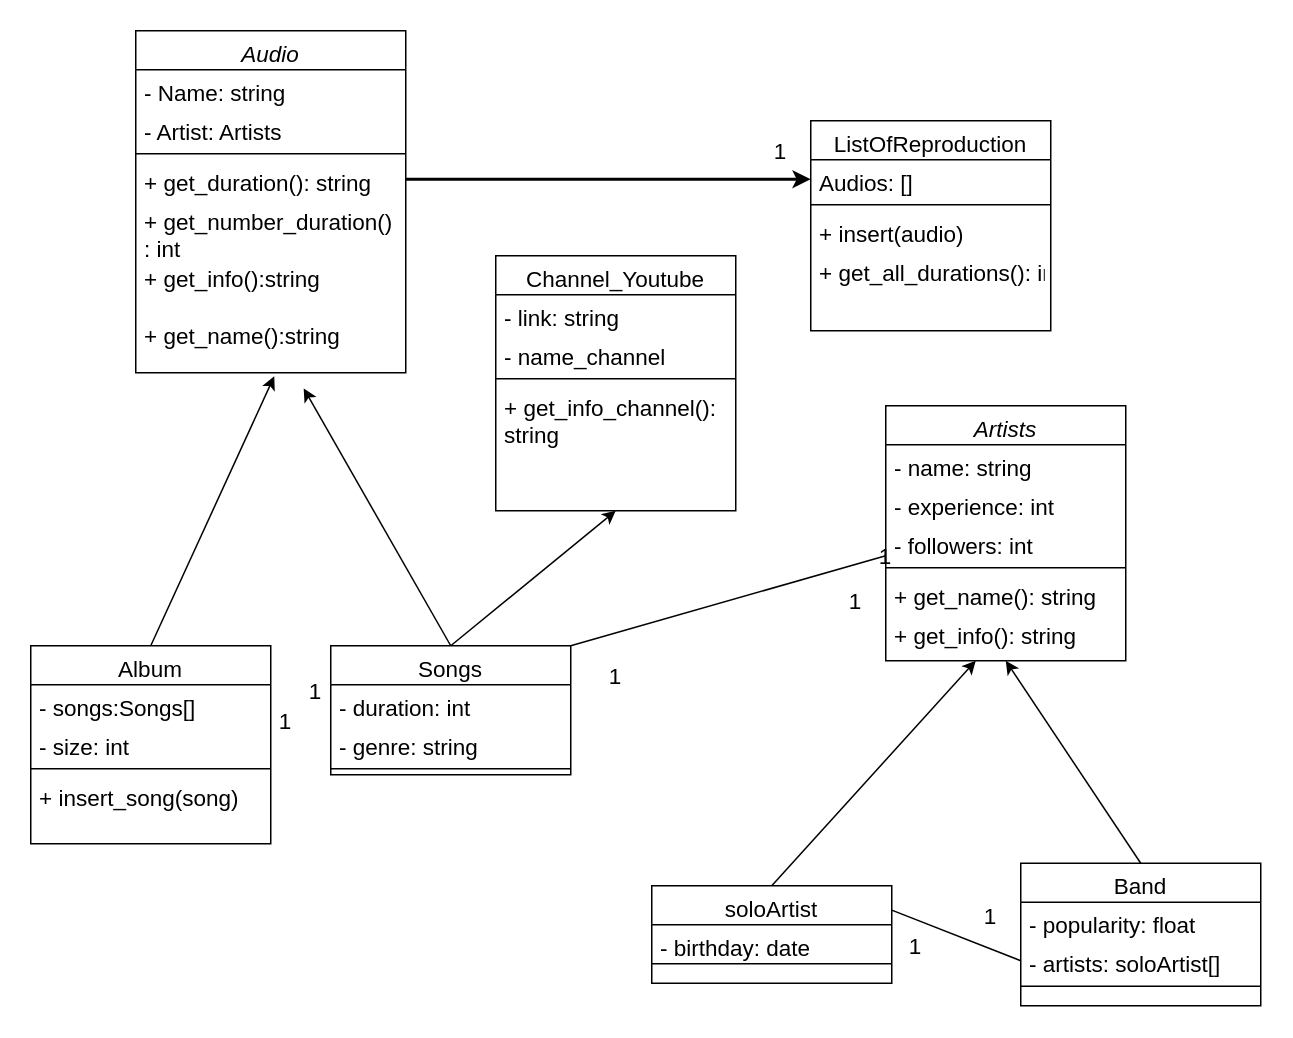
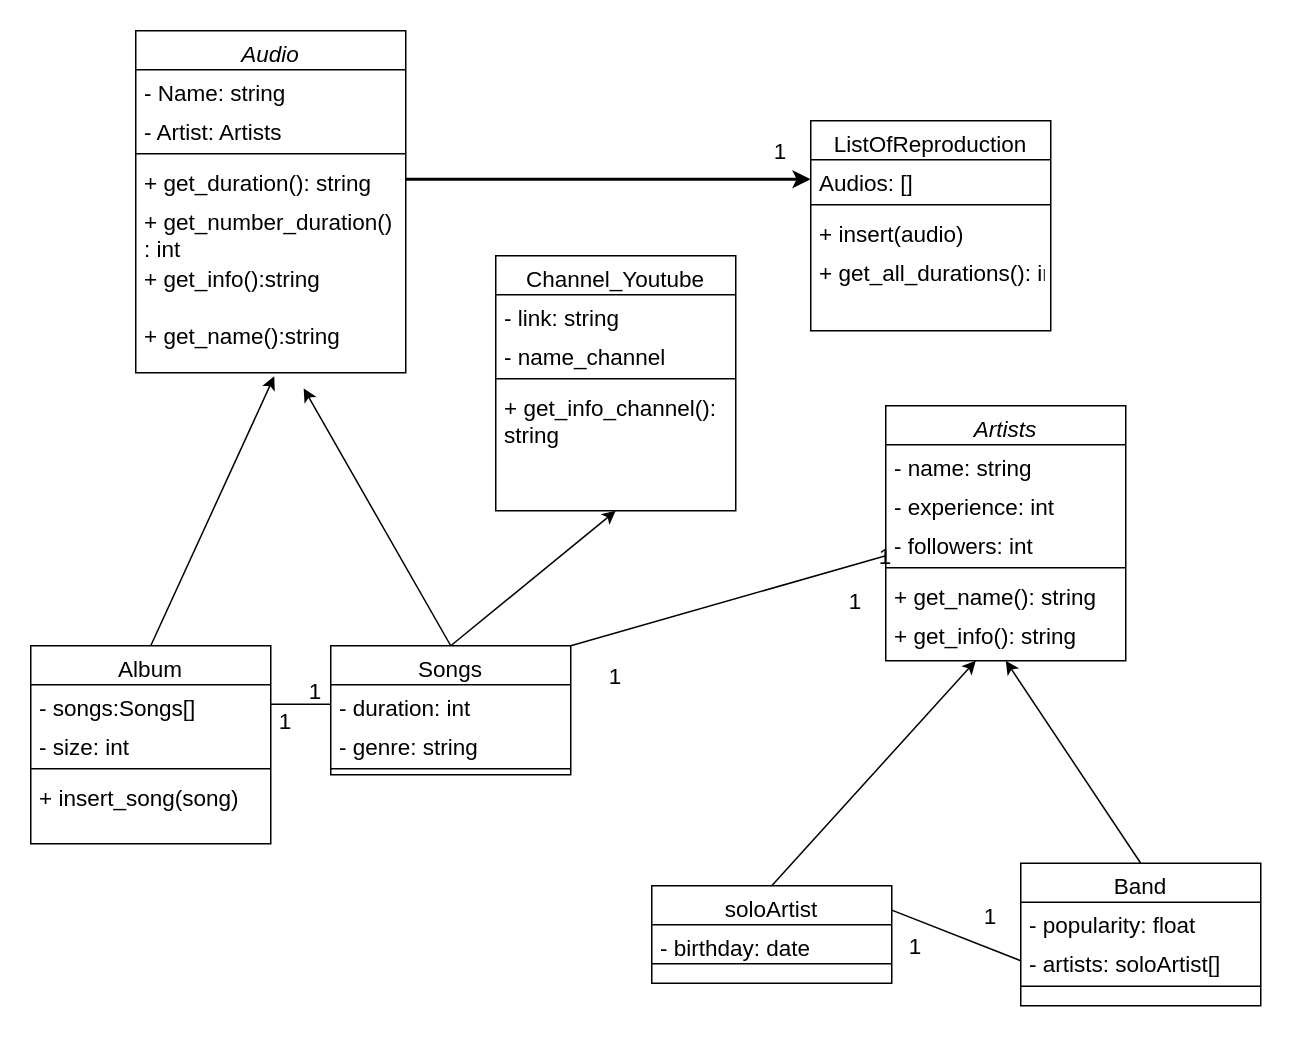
edge "- songs:Songs[]" -- "- duration: int": added
